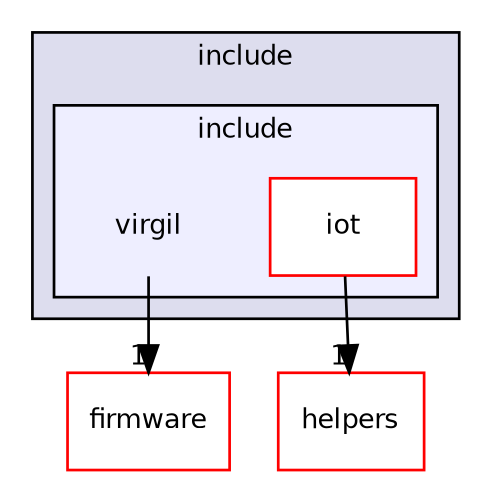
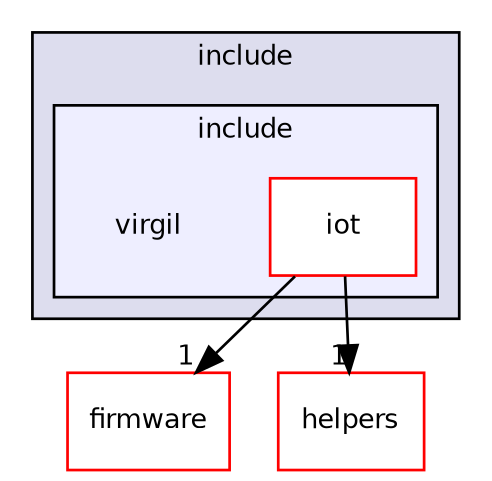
edge "virgil" -> "firmware": now "iot" -> "firmware"
